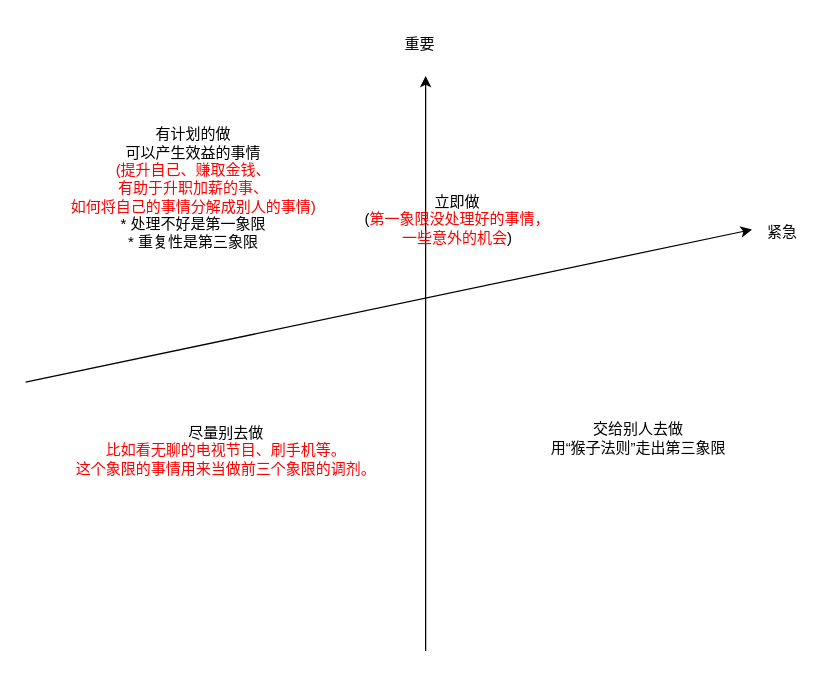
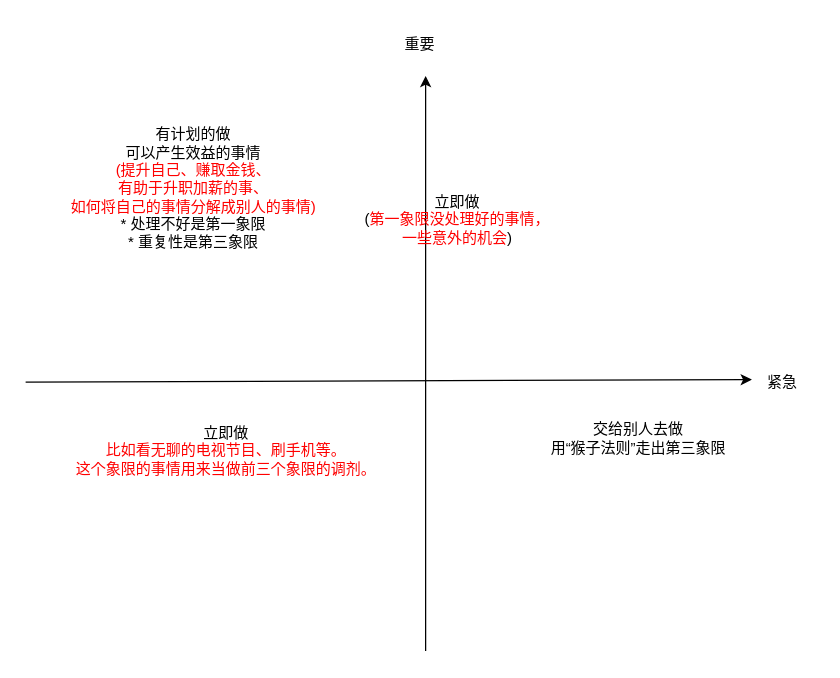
node "紧急": moved (782, 232) -> (782, 382)
node "尽量别去做 比如看无聊的电视节目、刷手机等。 这个象限的事情用来当做前三个象限的调剂。": label "尽量别去做 比如看无聊的电视节目、刷手机等。 这个象限的事情用来当做前三个象限的调剂。" -> "立即做 比如看无聊的电视节目、刷手机等。 这个象限的事情用来当做前三个象限的调剂。"
